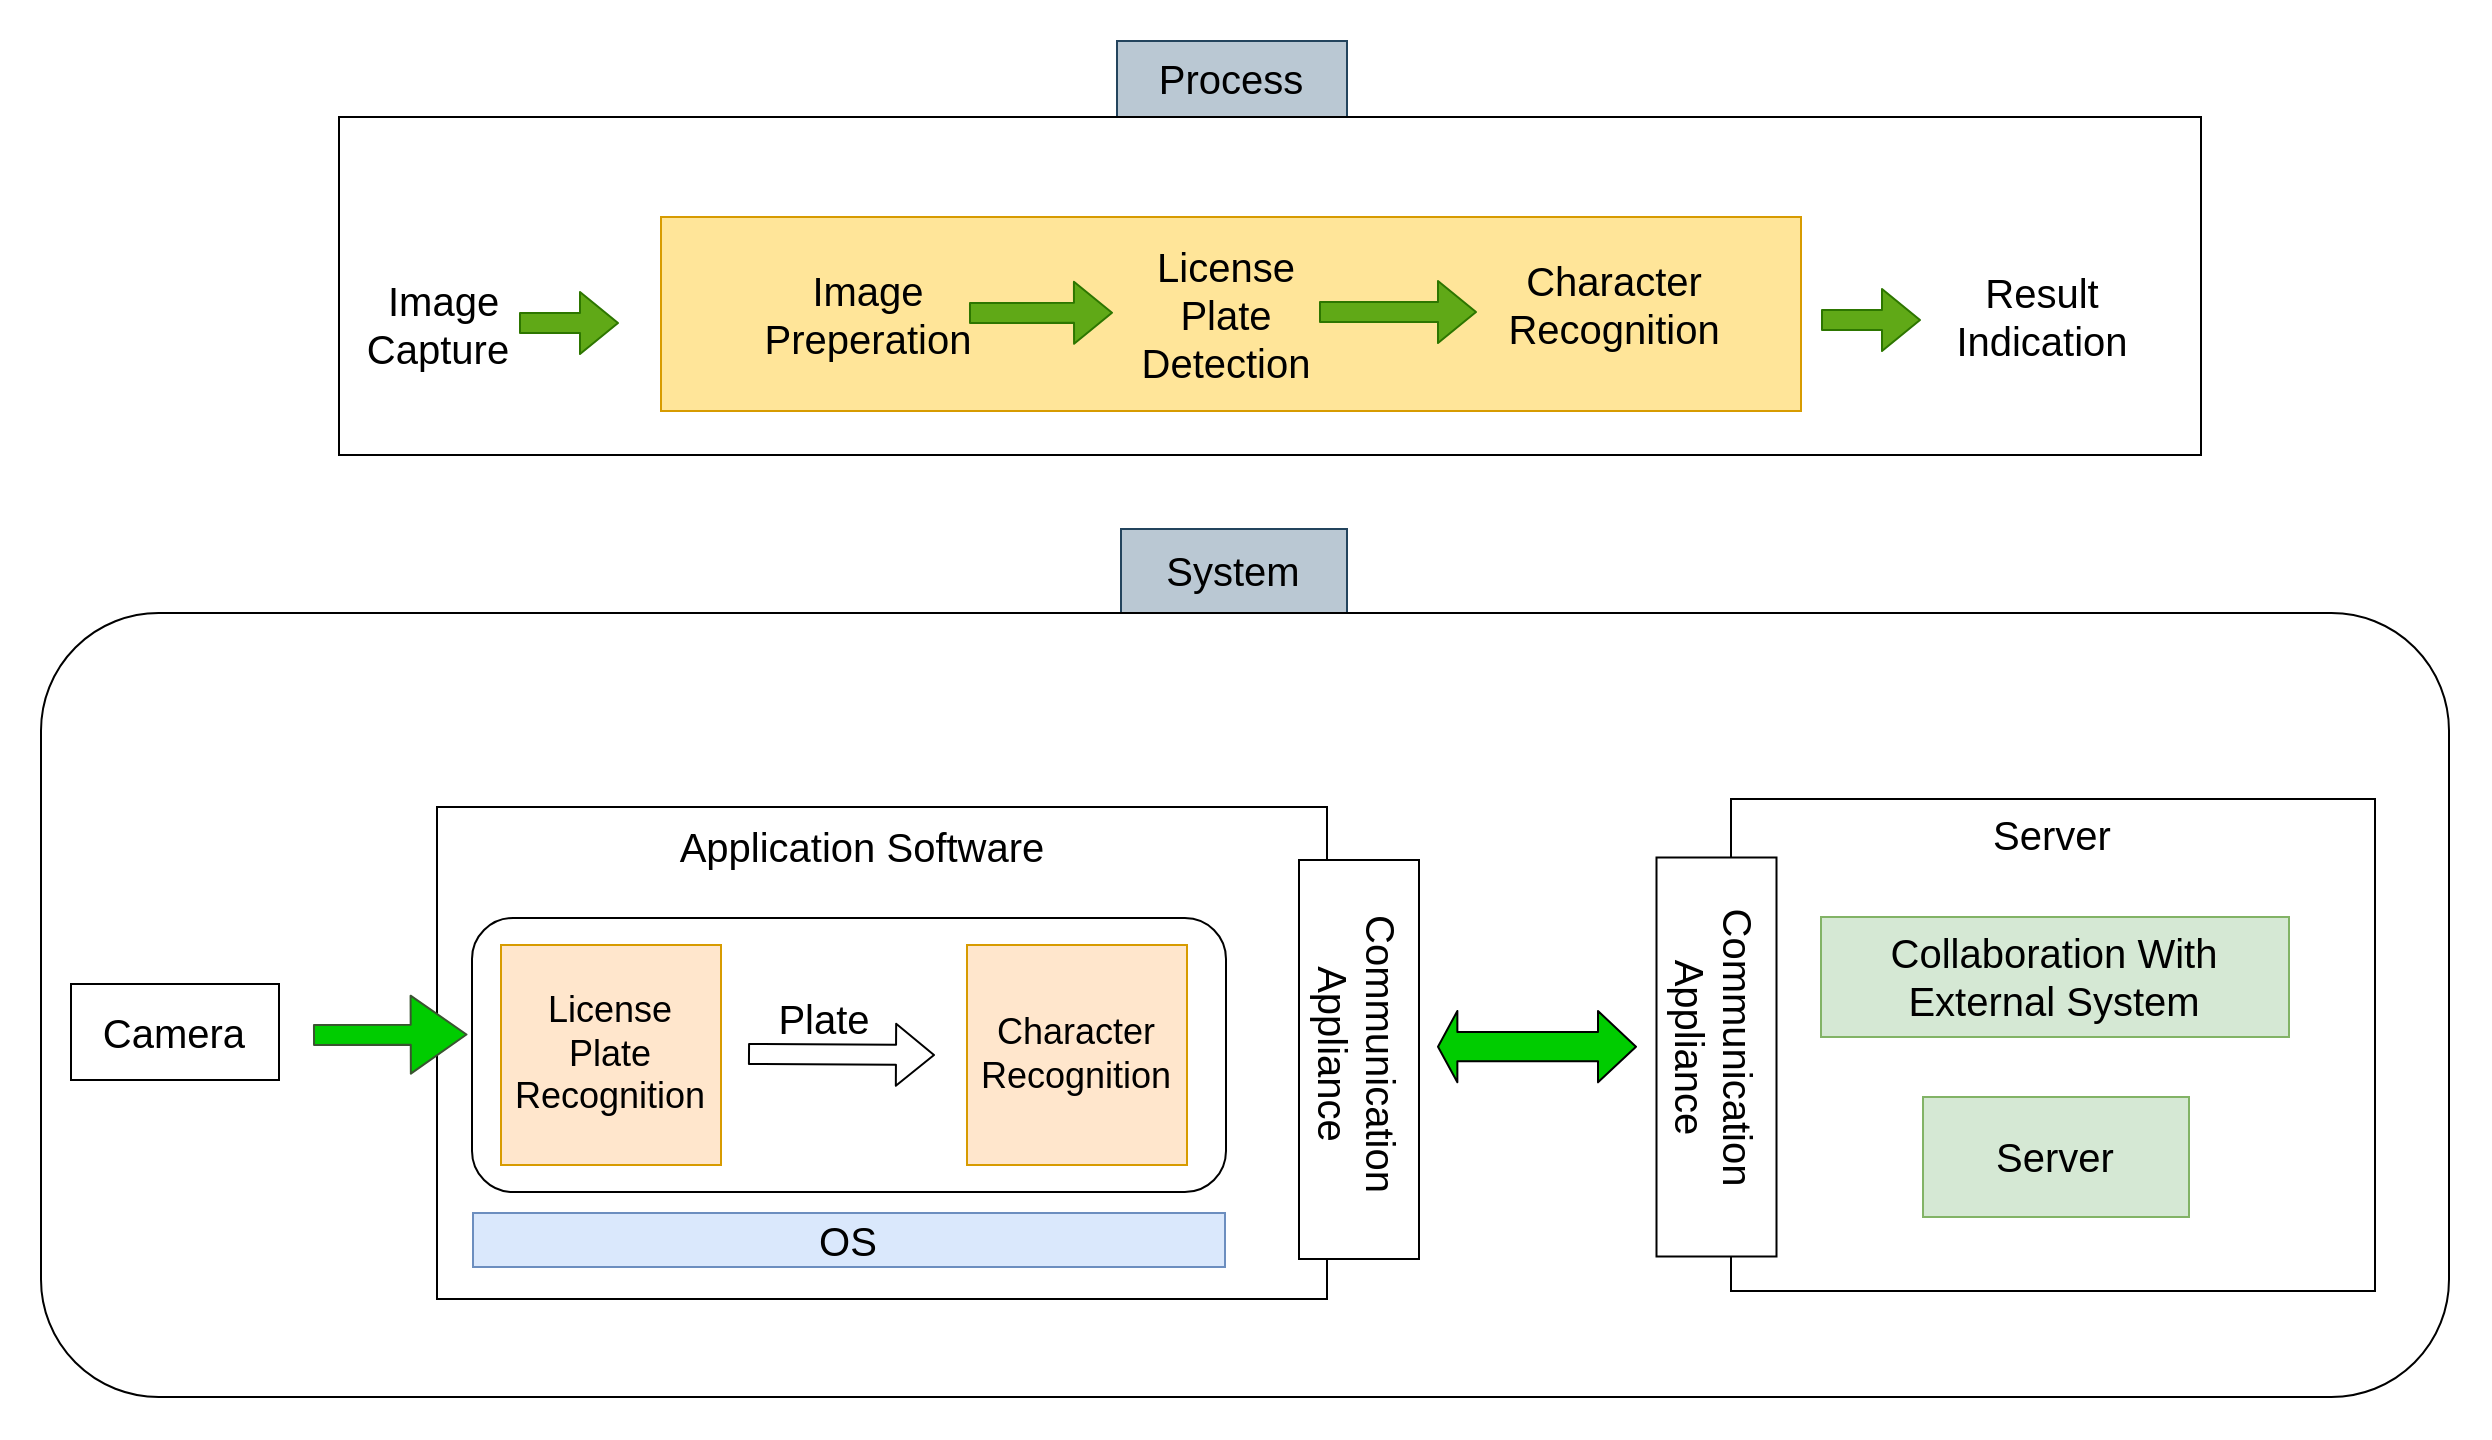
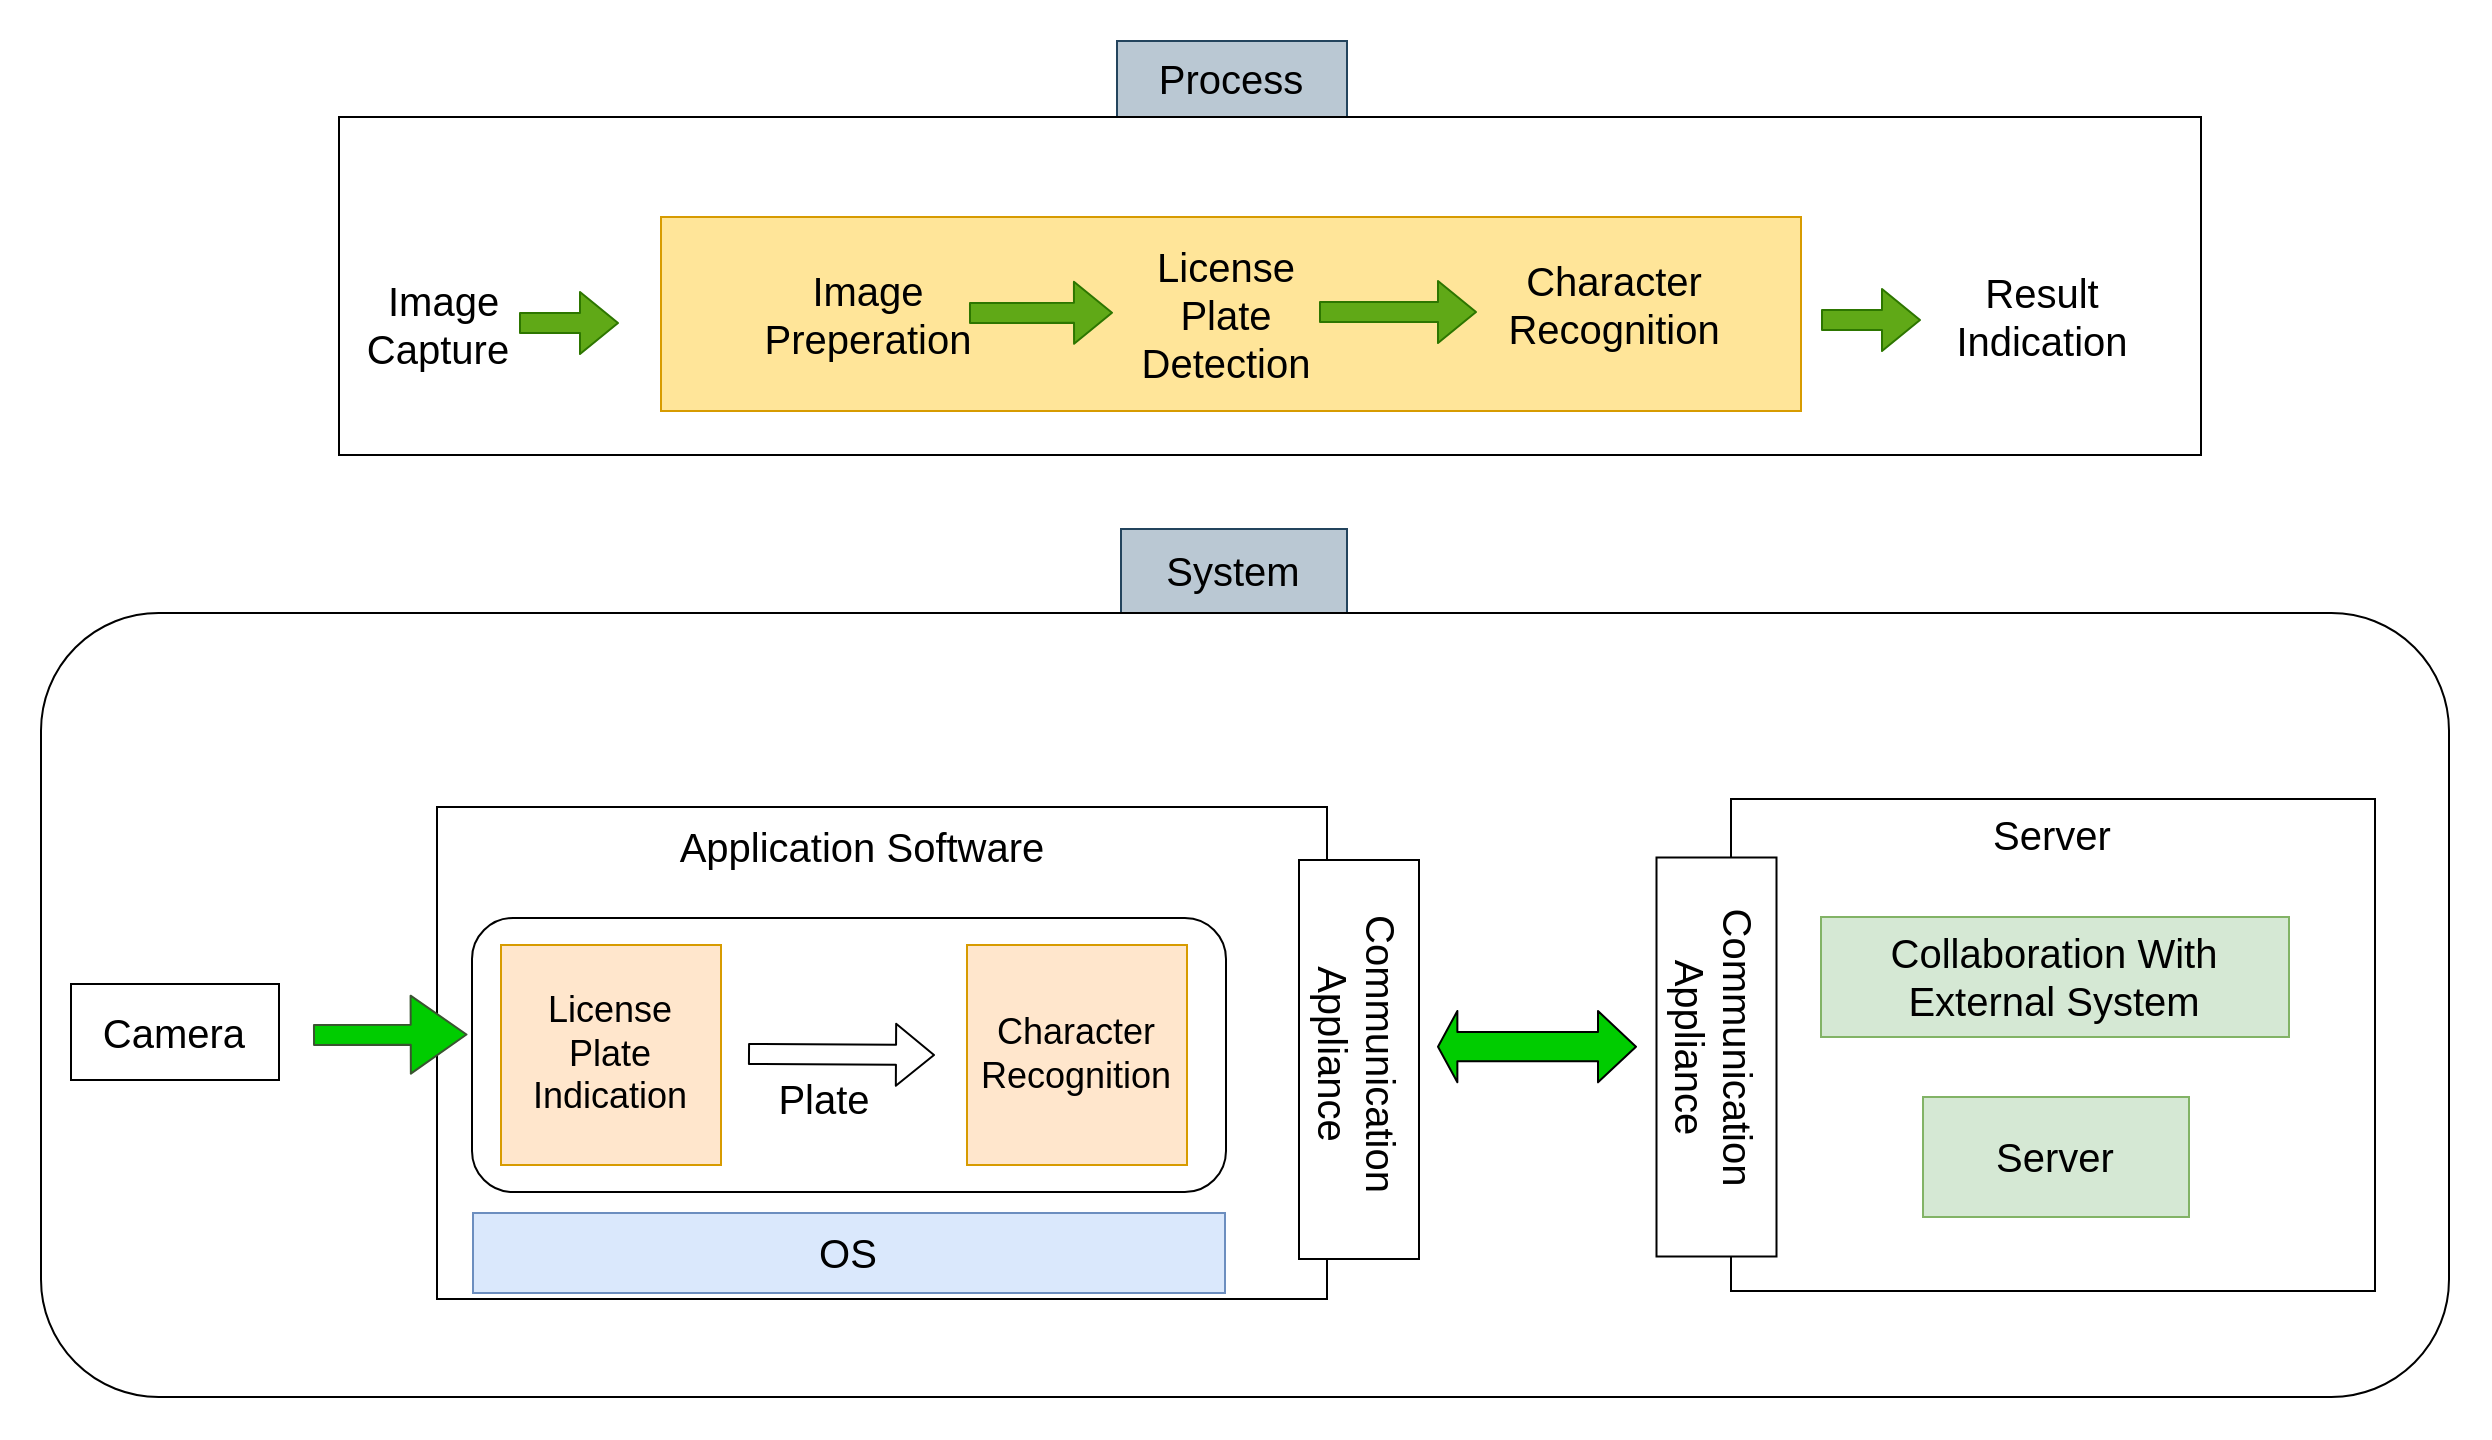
node "Plate": moved (825, 1019) -> (825, 1099)
node "License Plate Recognition": label "License Plate Recognition" -> "License Plate Indication"
node "OS": size 752x54 -> 752x80
